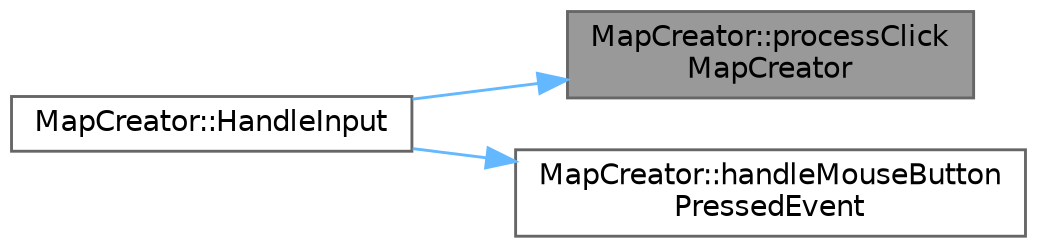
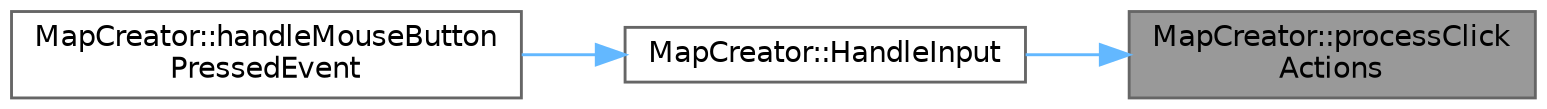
node "MapCreator::processClick MapCreator": label "MapCreator::processClick MapCreator" -> "MapCreator::processClick Actions"
edge "MapCreator::HandleInput" -> "MapCreator::handleMouseButton PressedEvent": reversed
